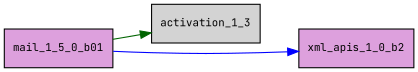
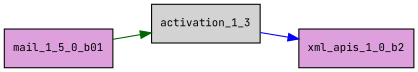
edge "mail_1_5_0_b01" -> "xml_apis_1_0_b2": now "activation_1_3" -> "xml_apis_1_0_b2"
